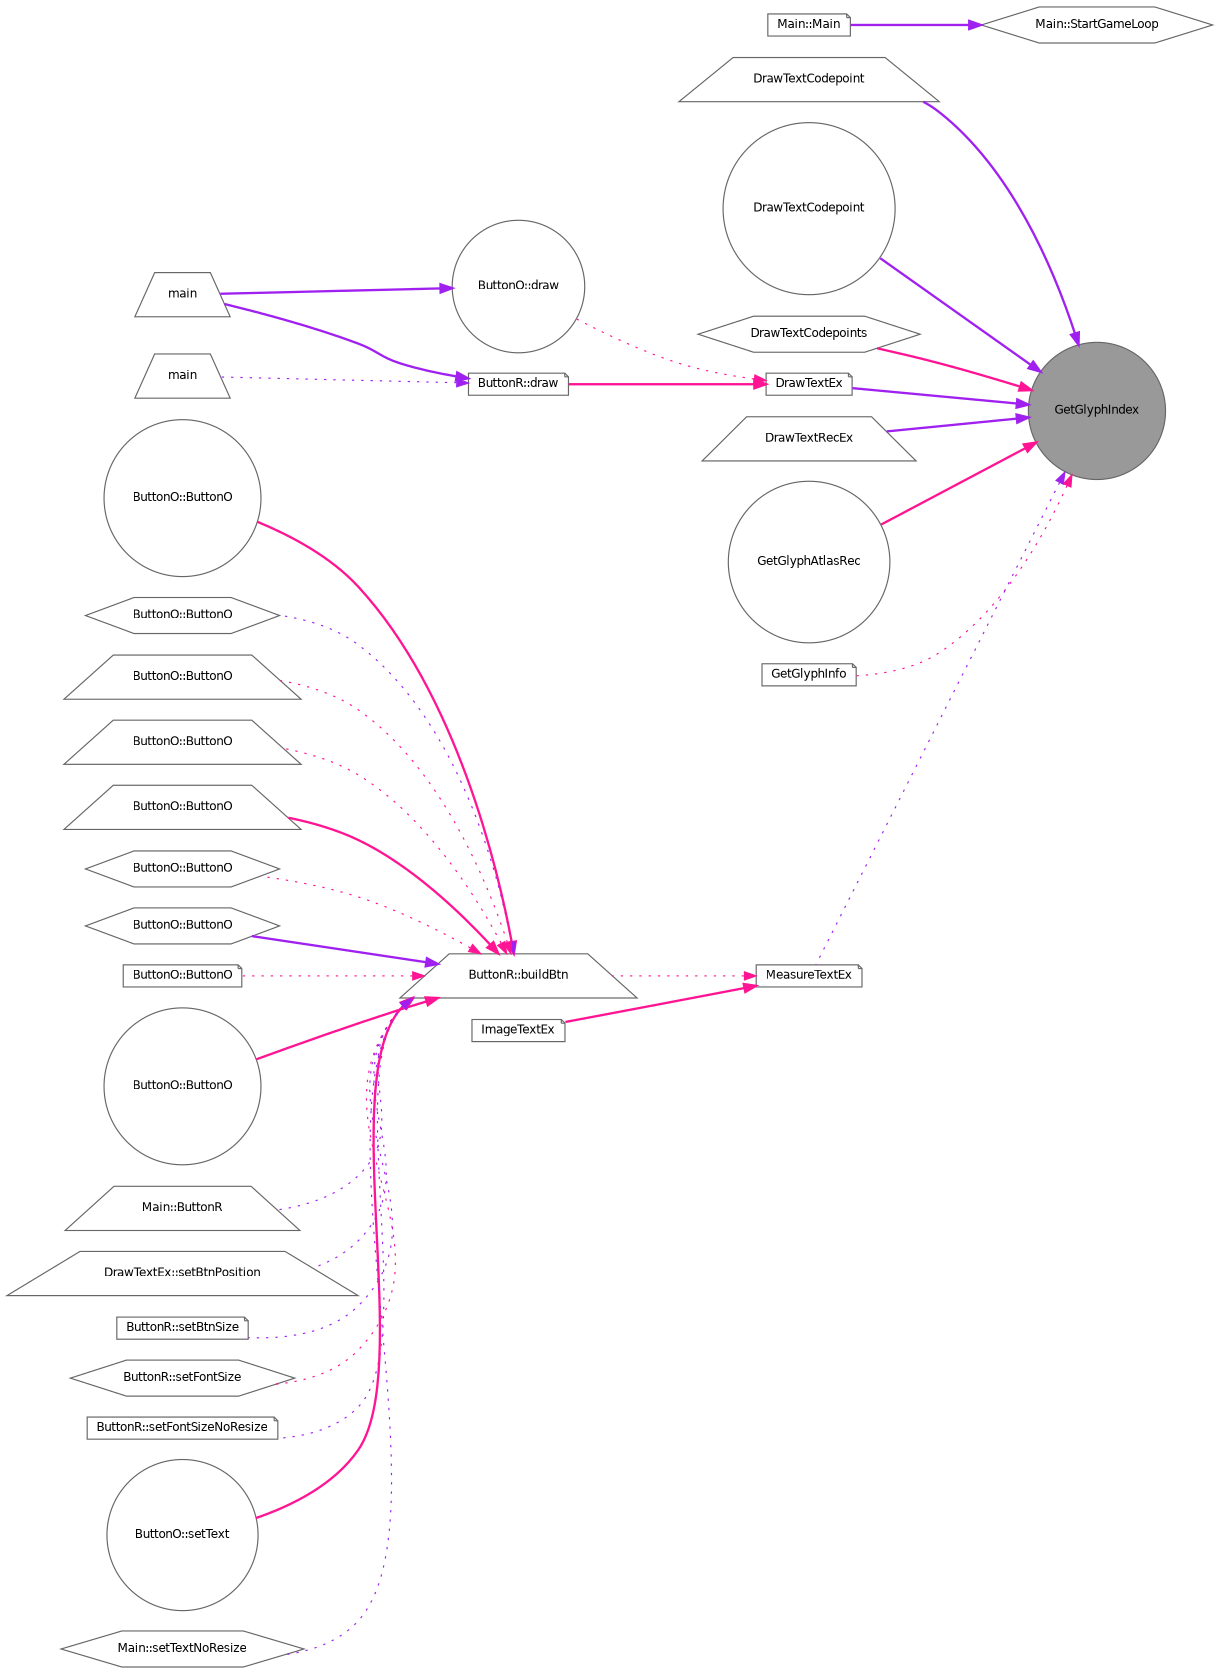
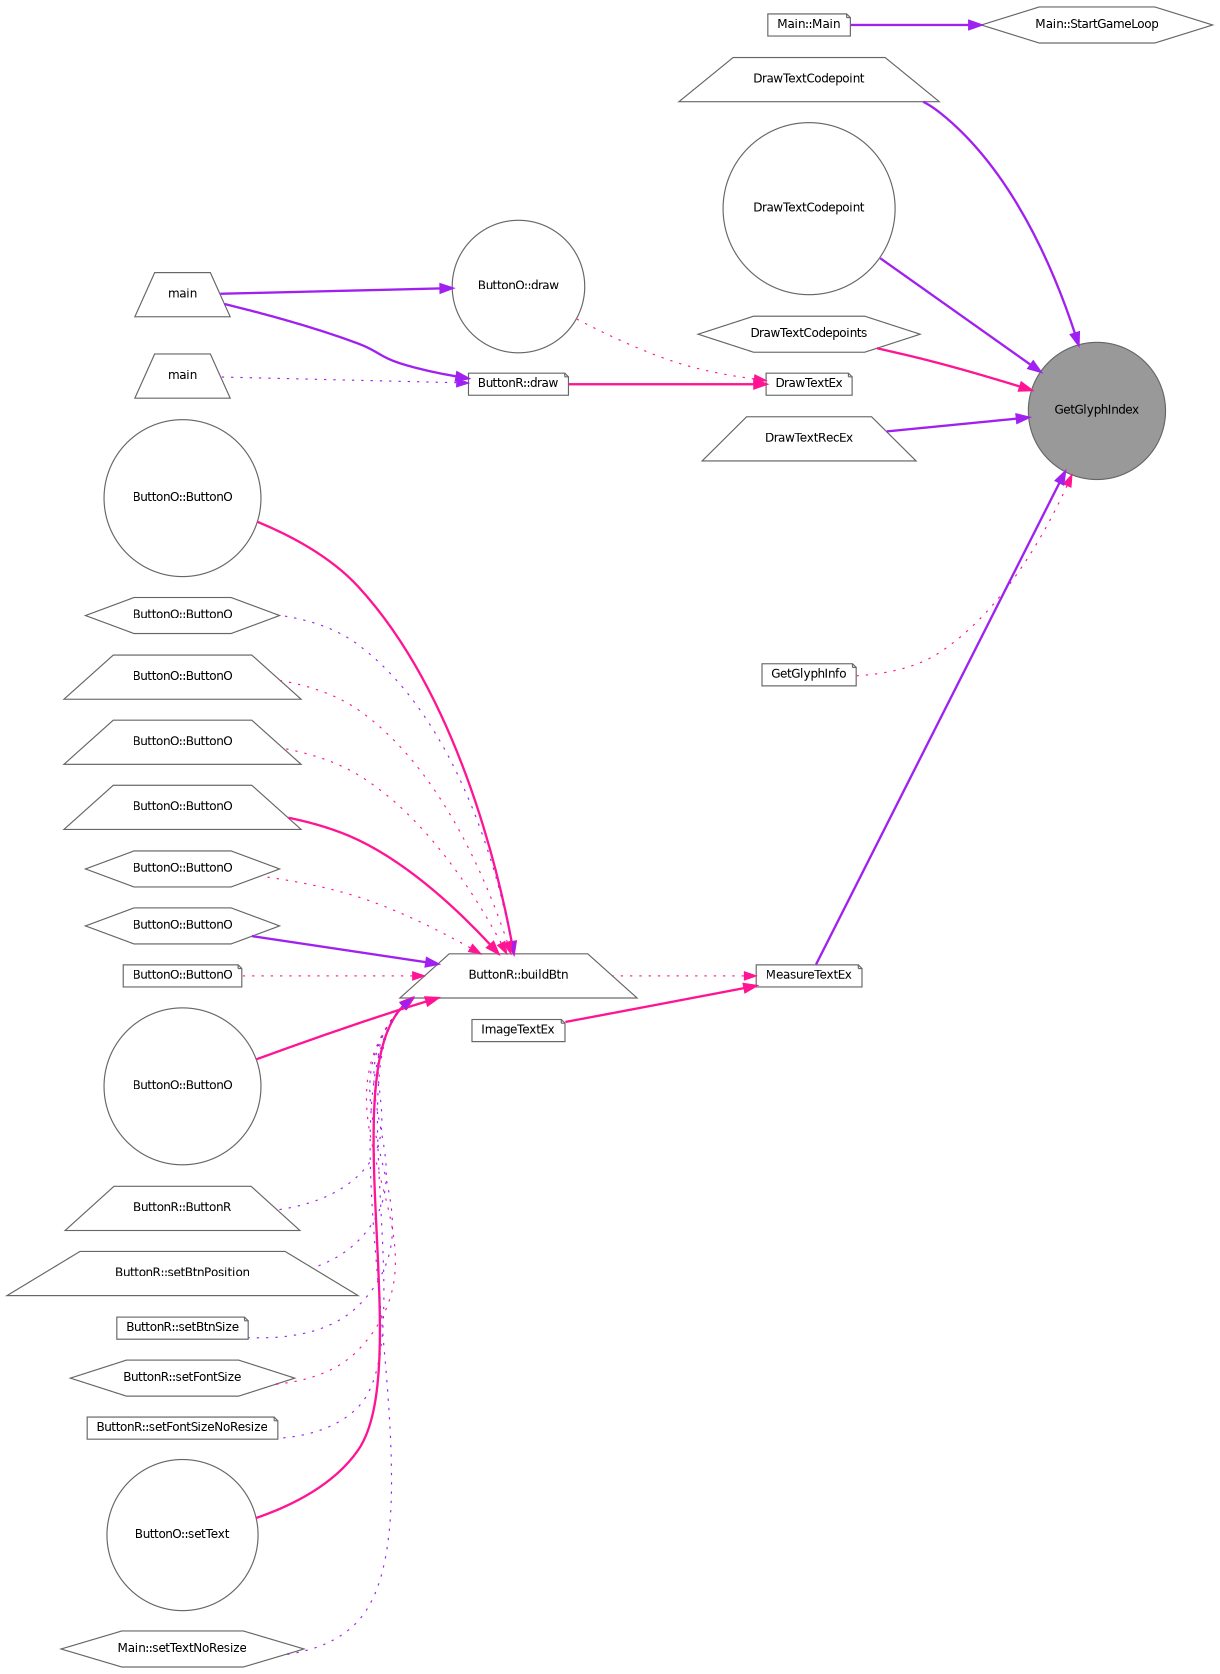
edge "DrawTextEx" -> "GetGlyphIndex": removed
node "GetGlyphAtlasRec": removed
edge "MeasureTextEx" -> "GetGlyphIndex": style dotted -> bold
node "Main::ButtonR": label "Main::ButtonR" -> "ButtonR::ButtonR"
node "DrawTextEx::setBtnPosition": label "DrawTextEx::setBtnPosition" -> "ButtonR::setBtnPosition"
